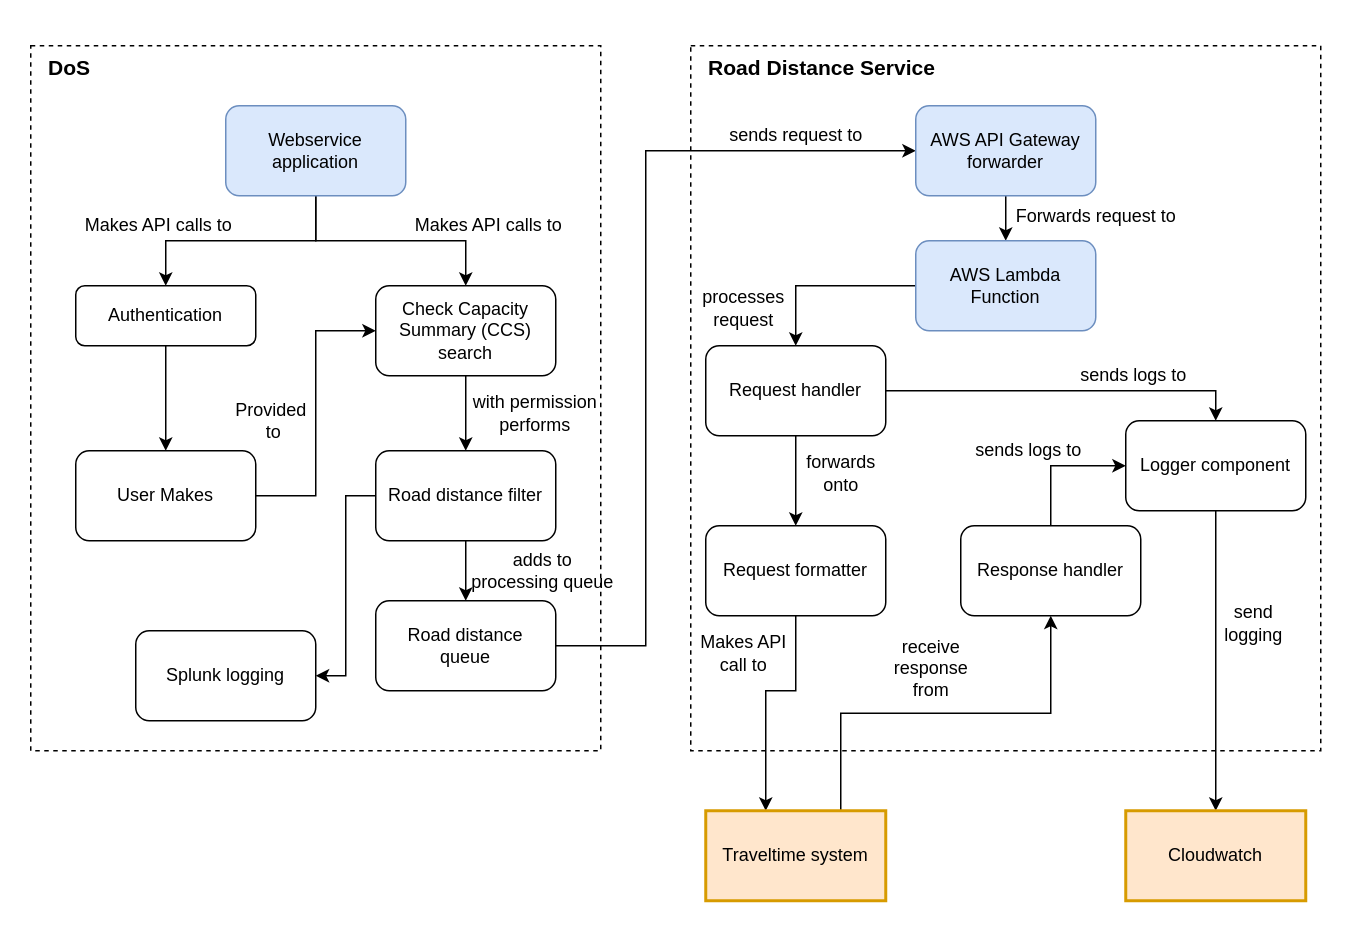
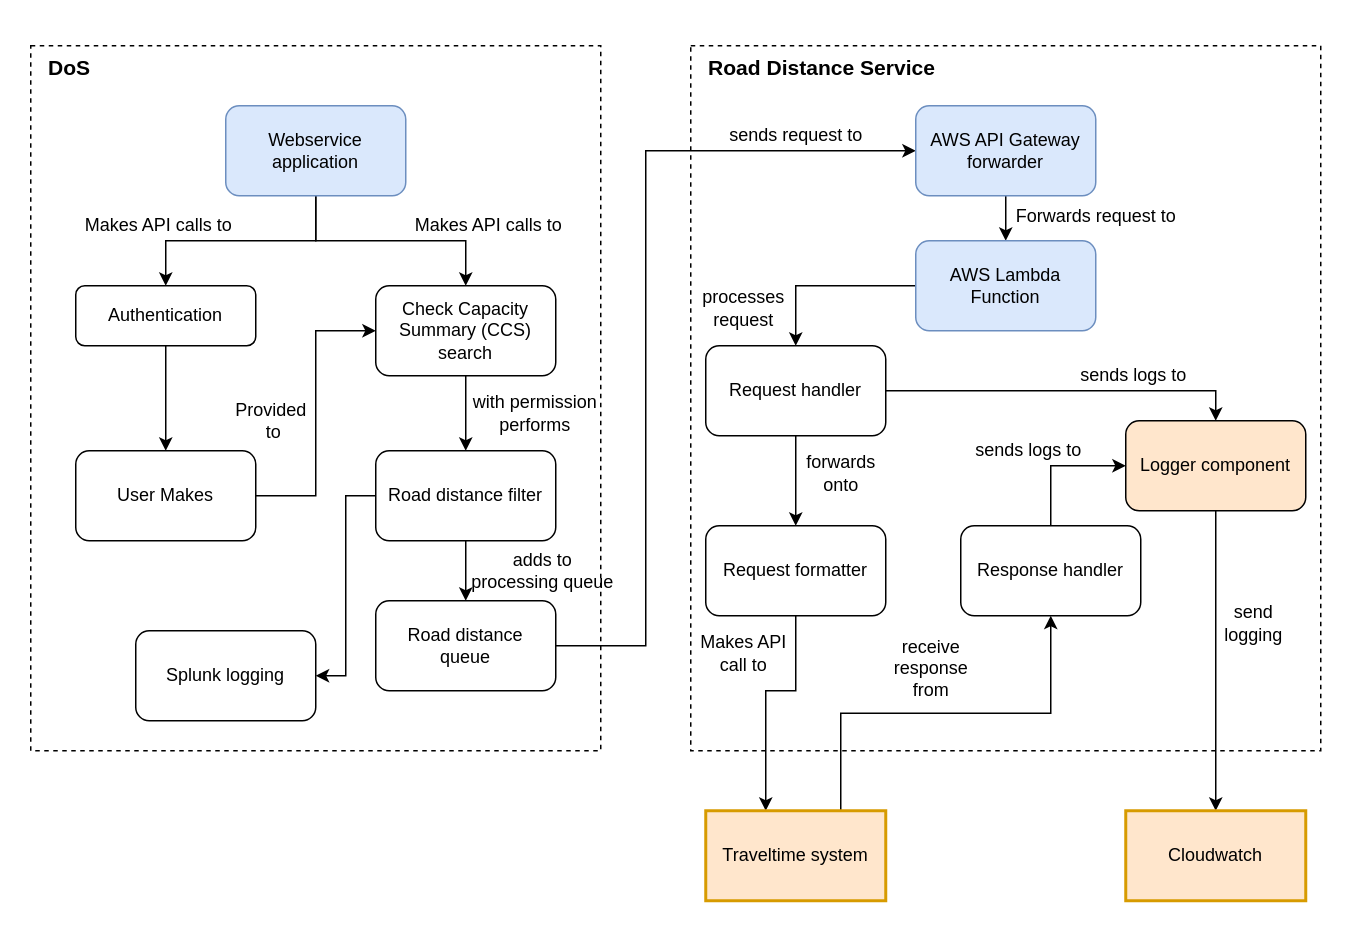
node "Logger component": fillcolor #ffffff -> #ffe6cc
